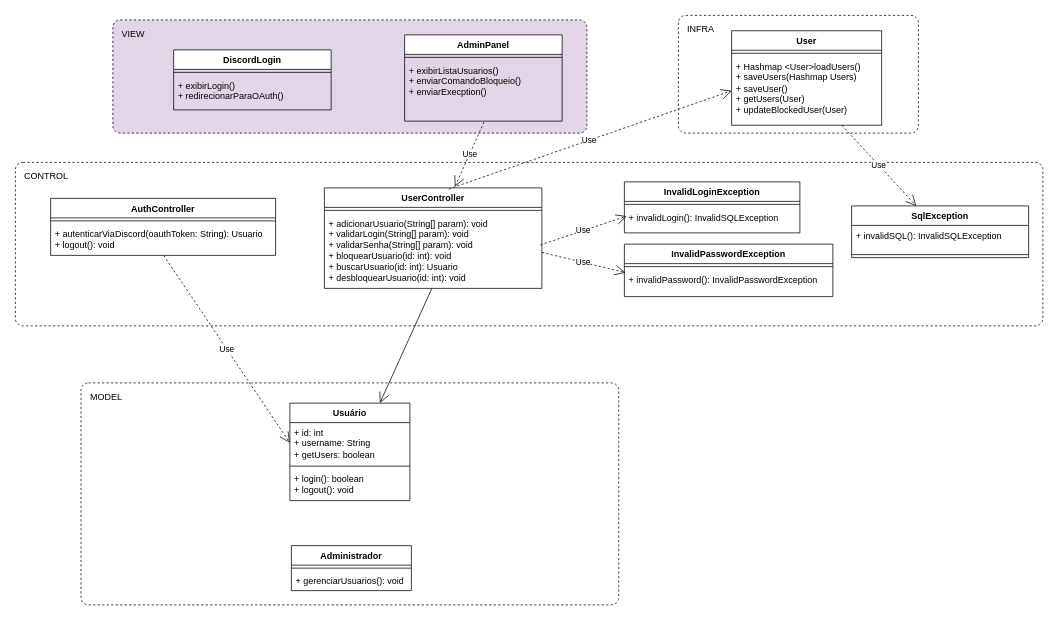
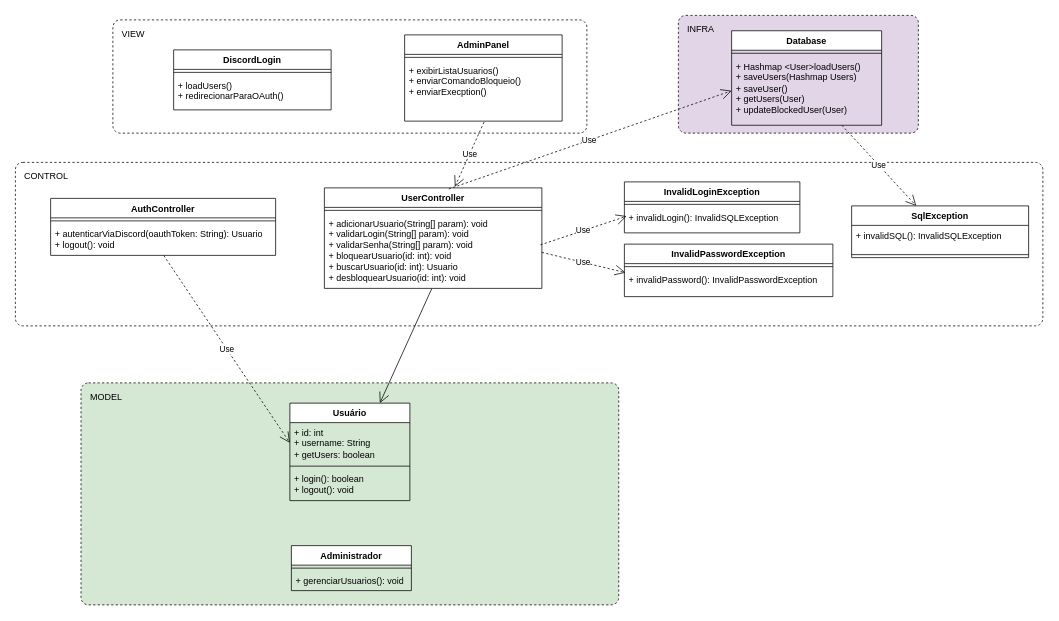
node "User": label "User" -> "Database"
node "INFRA": fillcolor #ffffff -> #e1d5e7
node "VIEW": fillcolor #e1d5e7 -> #ffffff
node "+ exibirLogin() + redirecionarParaOAuth()": label "+ exibirLogin() + redirecionarParaOAuth()" -> "+ loadUsers() + redirecionarParaOAuth()"
node "MODEL": fillcolor #ffffff -> #d5e8d4
